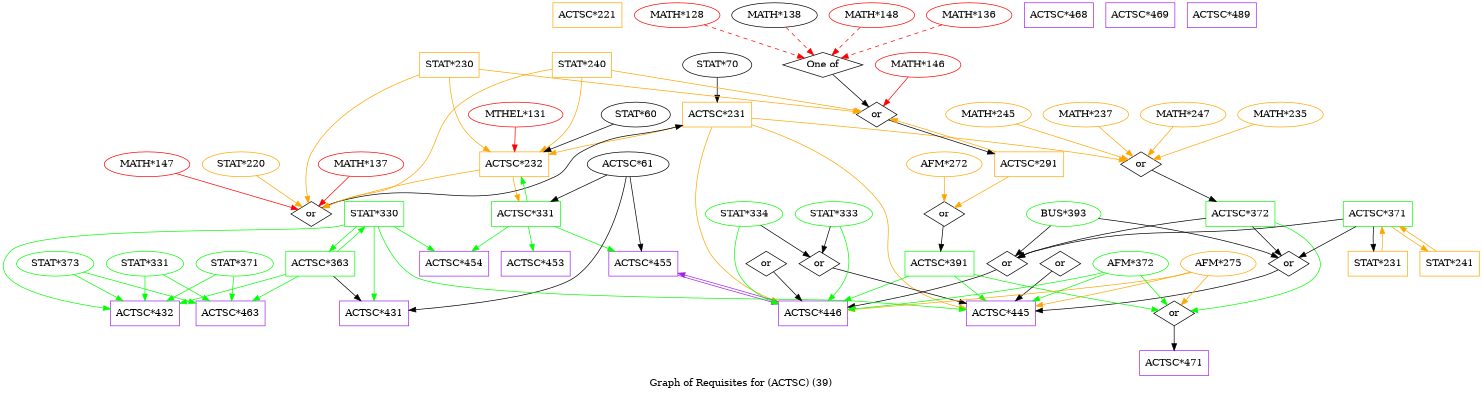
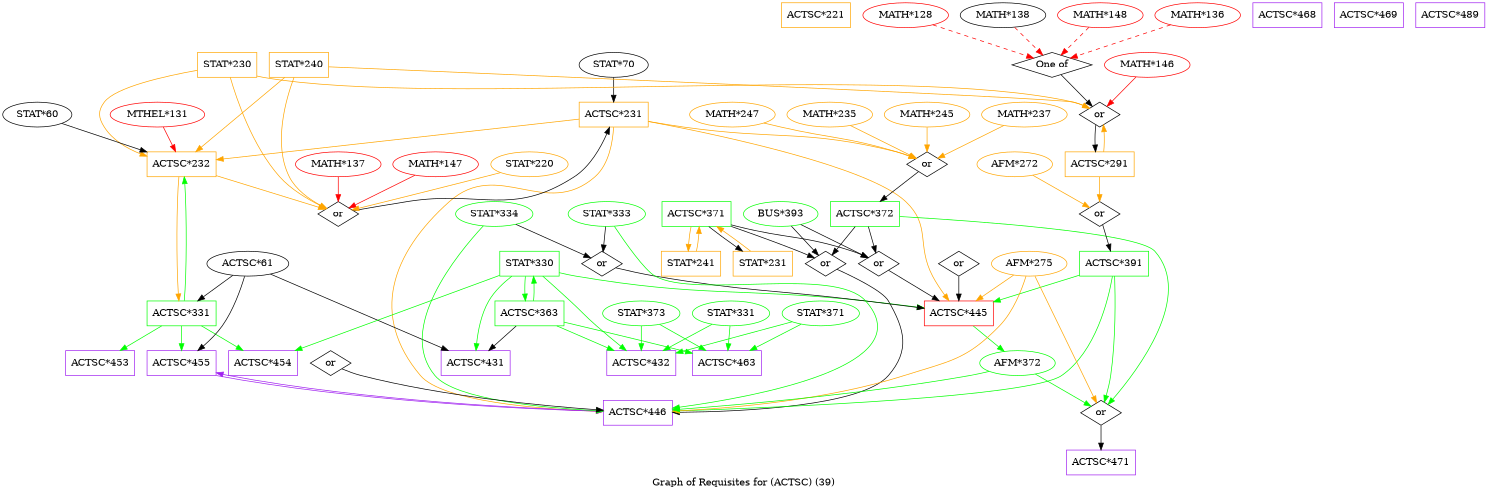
edge "AFM*372" -> "ACTSC*445": reversed
node "ACTSC*445": color purple -> red
